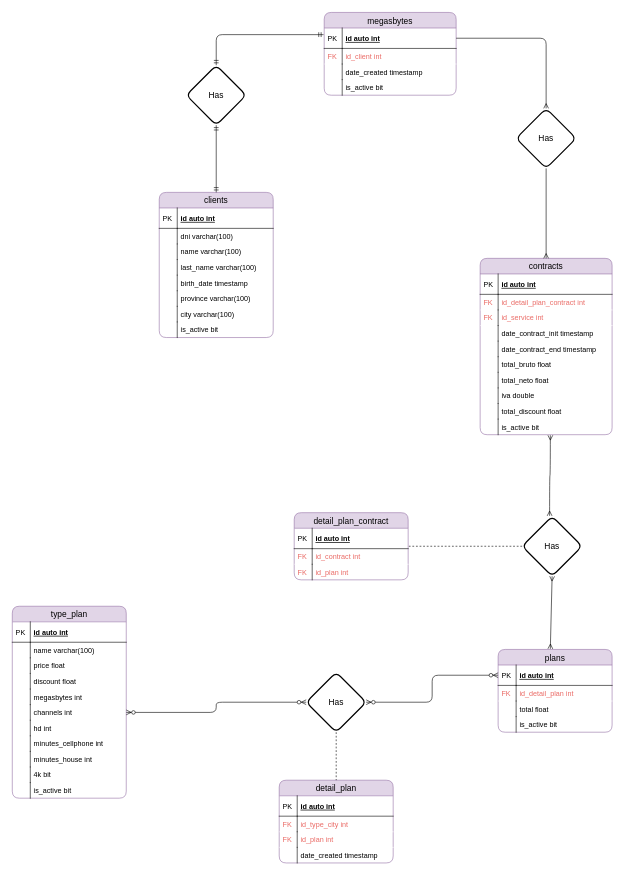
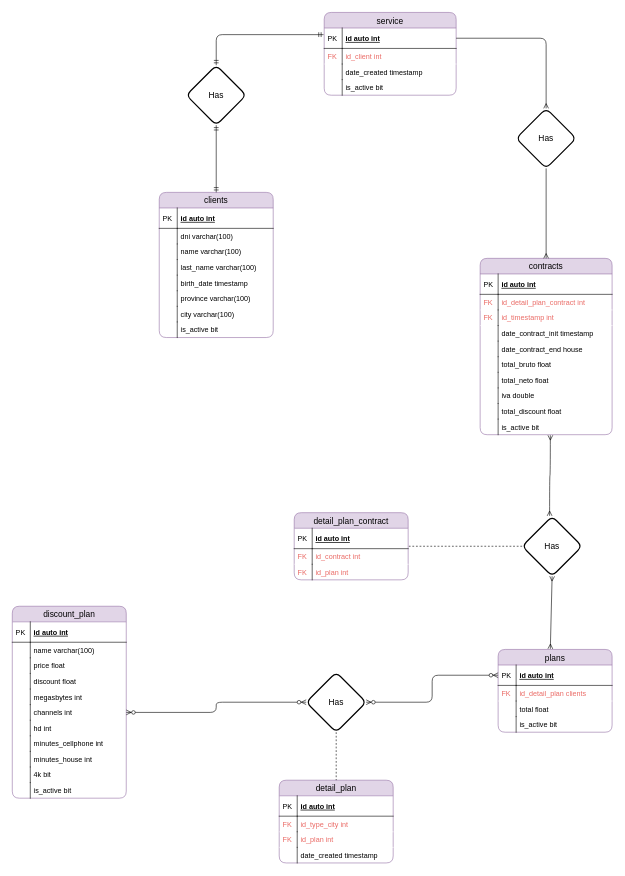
node "megasbytes": label "megasbytes" -> "service"
node "id_service int": label "id_service int" -> "id_timestamp int"
node "date_contract_end timestamp": label "date_contract_end timestamp" -> "date_contract_end house"
node "type_plan": label "type_plan" -> "discount_plan"
node "id_detail_plan int": label "id_detail_plan int" -> "id_detail_plan clients"
